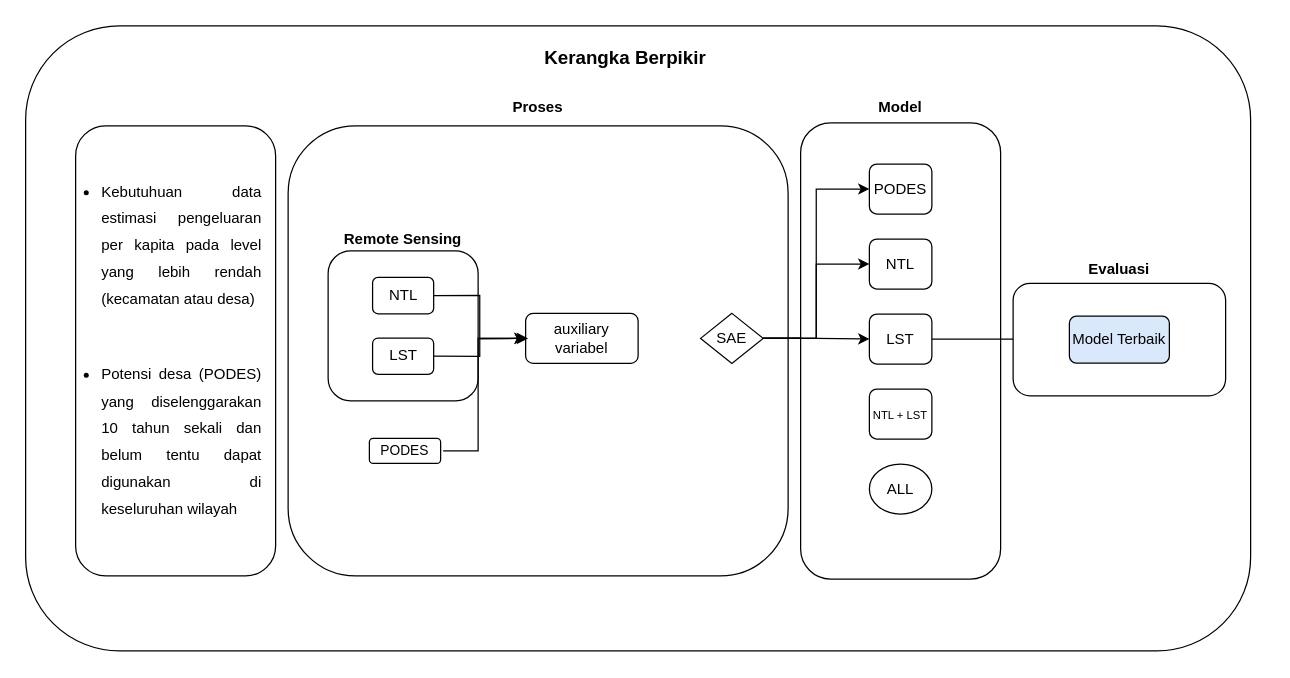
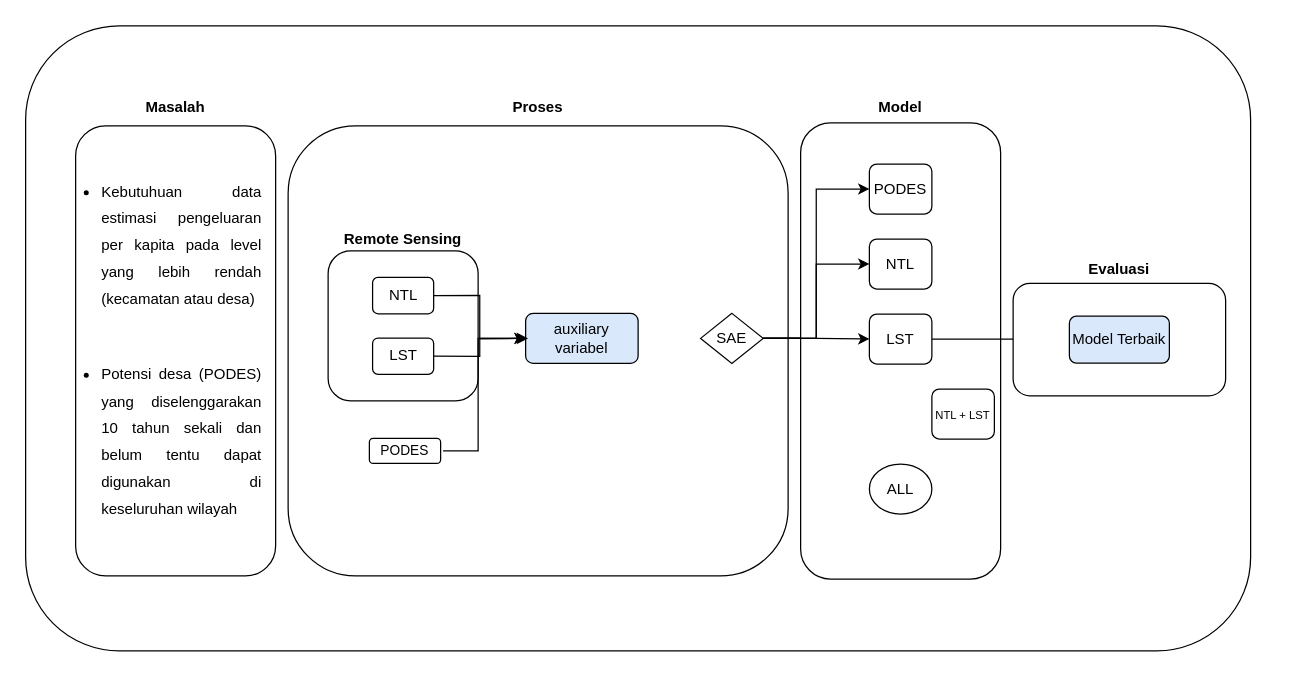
node "Kerangka Berpikir": removed
node "Masalah": added
node "auxiliary variabel": fillcolor #ffffff -> #dae8fc
node "NTL + LST": moved (901, 414) -> (963, 414)
